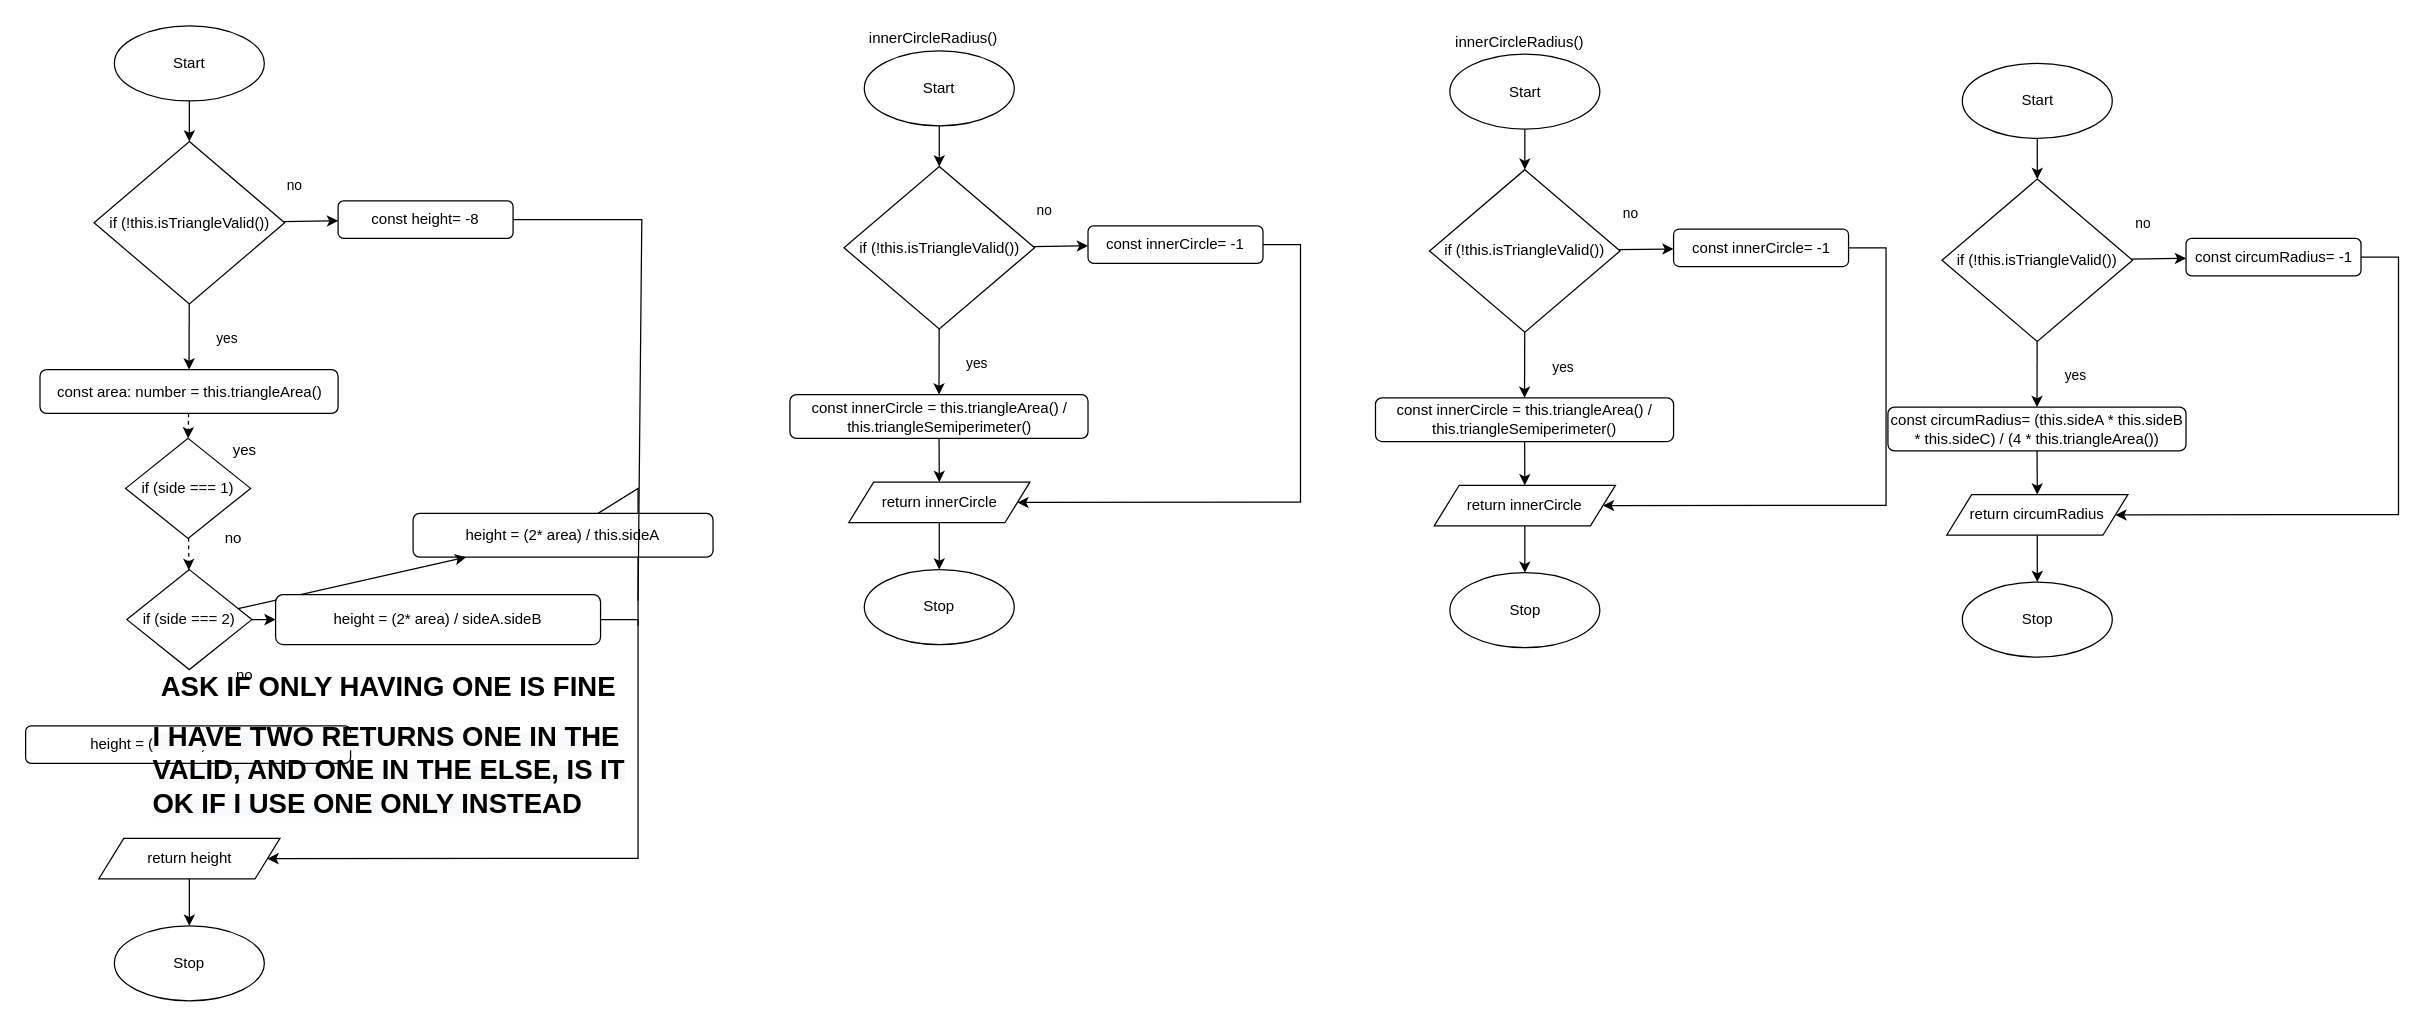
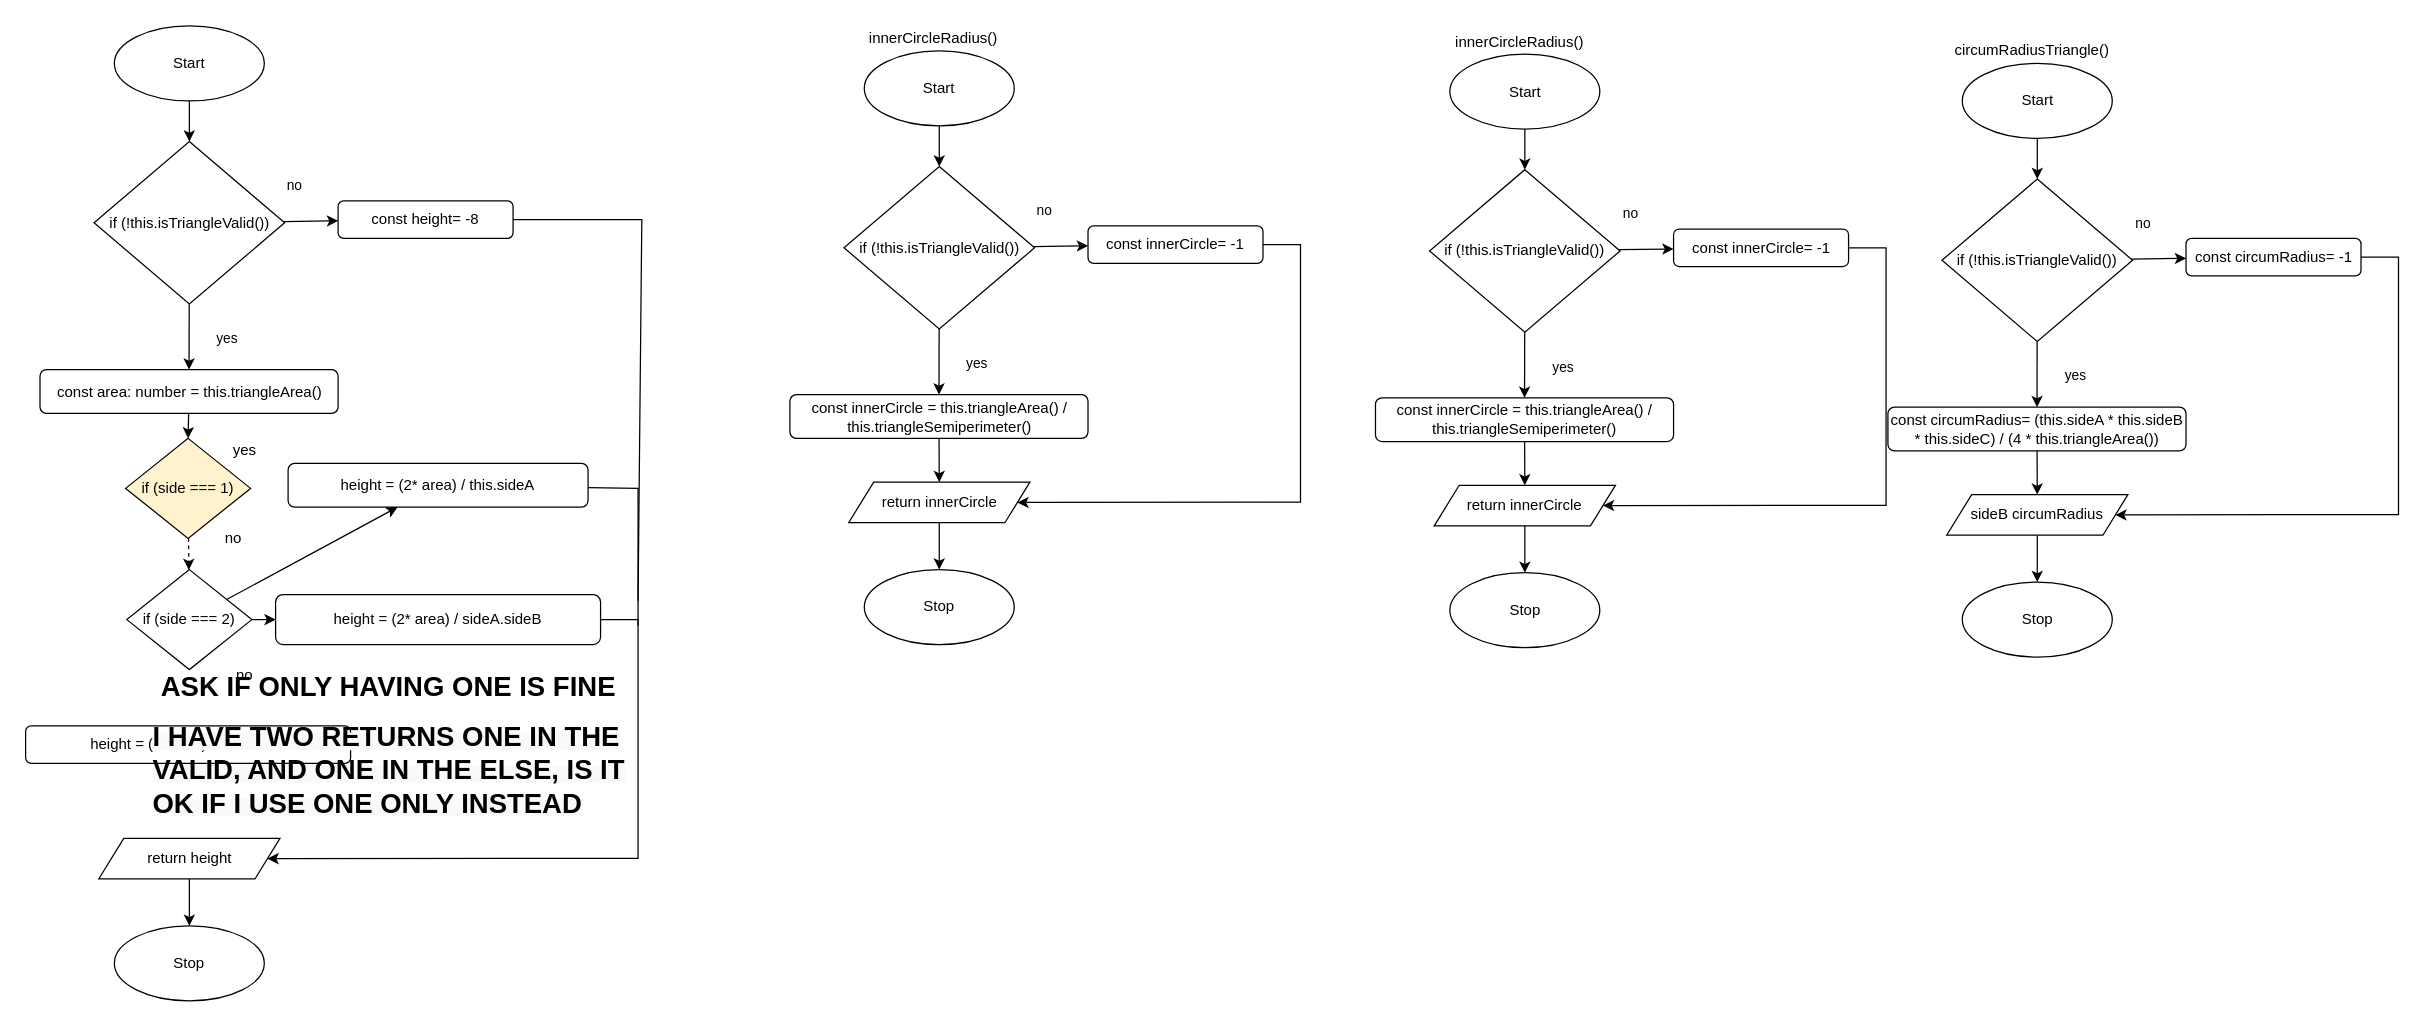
node "circumRadiusTriangle()": added
edge "const area: number = this.triangleArea()" -> "if (side === 1)": style dashed -> solid
node "if (side === 1)": fillcolor #ffffff -> #fff2cc
node "return circumRadius": label "return circumRadius" -> "sideB circumRadius"
node "height = (2* area) / this.sideA": moved (563, 535) -> (438, 485)
